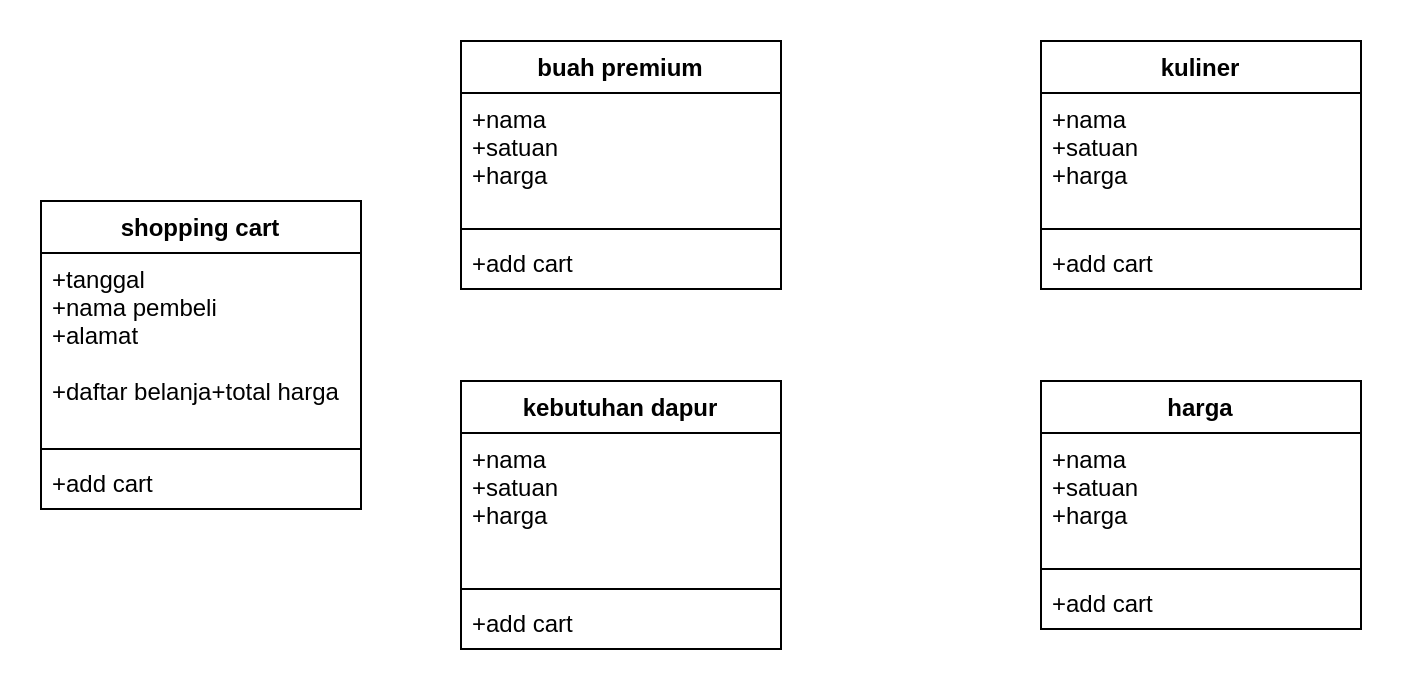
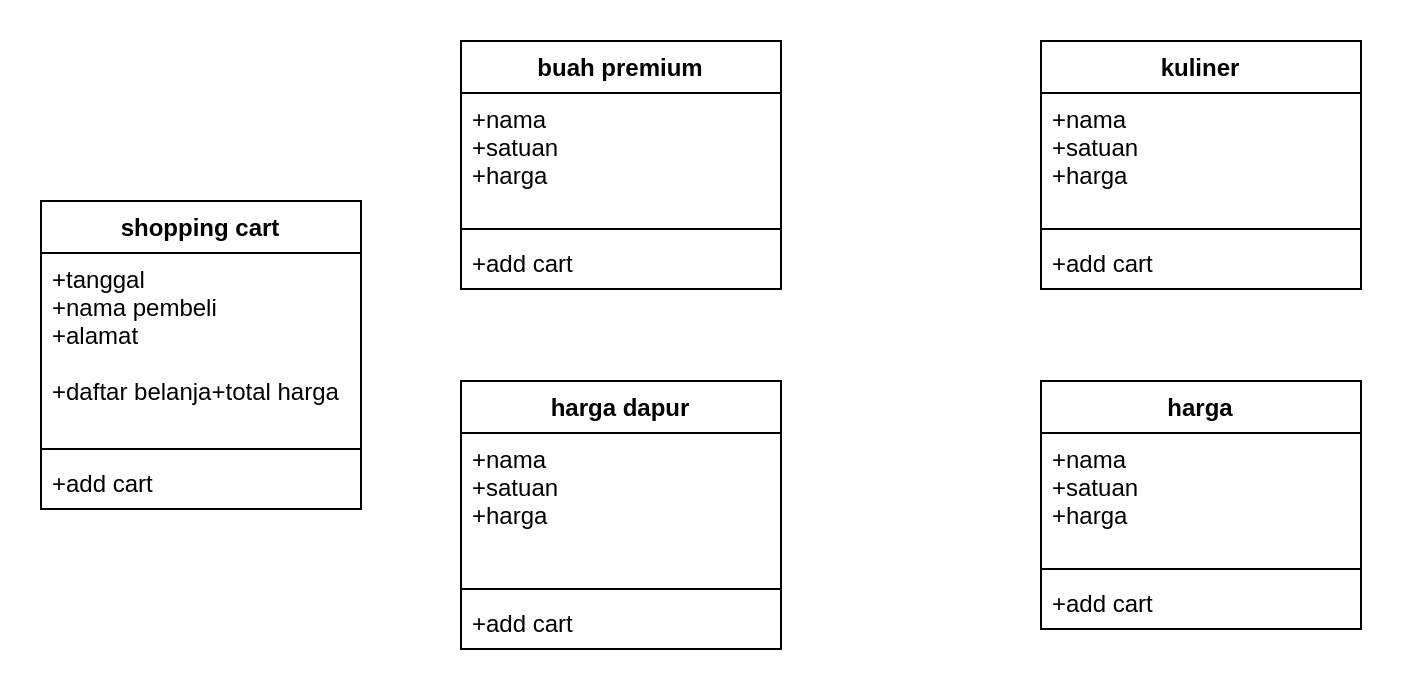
node "kebutuhan dapur": label "kebutuhan dapur" -> "harga dapur"
